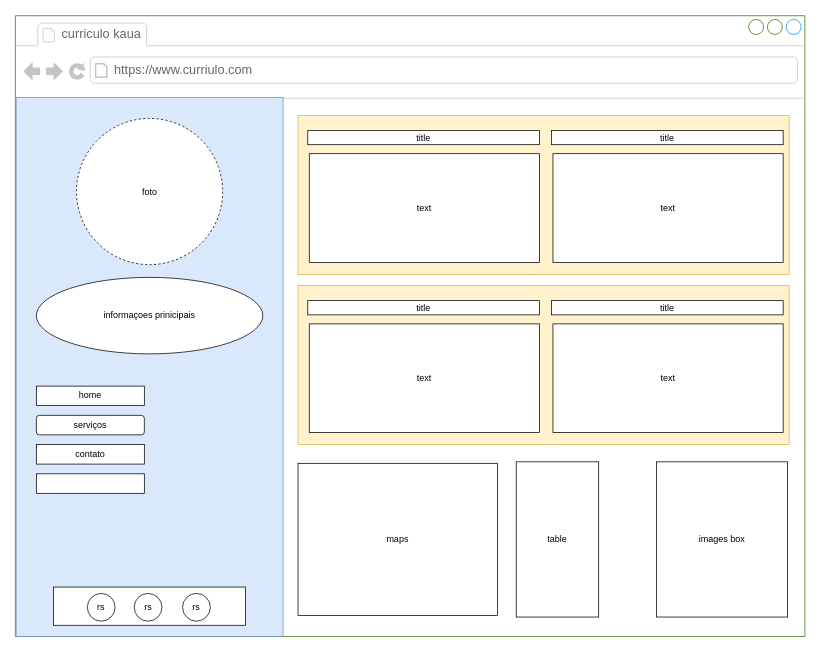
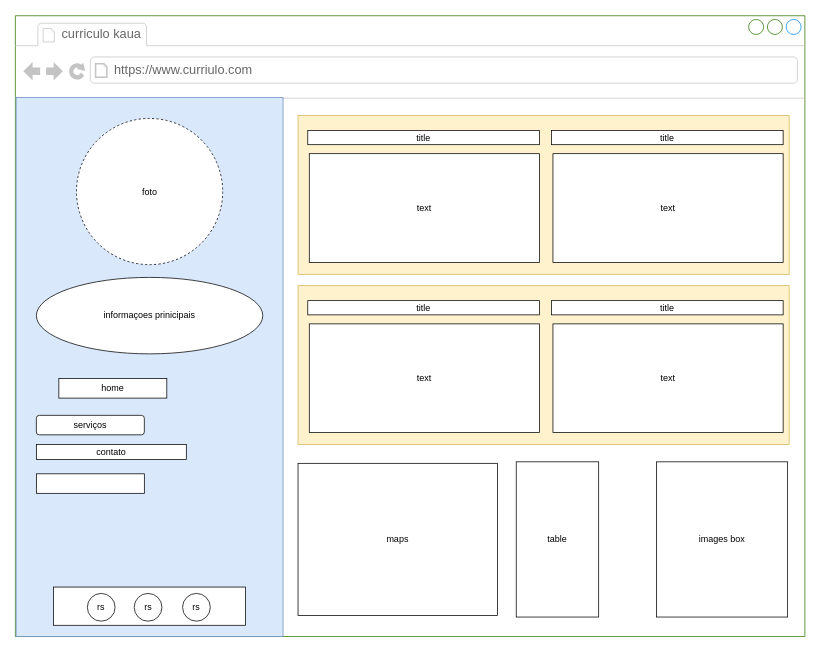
node "home": moved (90, 396) -> (113, 388)
node "contato": size 108x20 -> 150x15
